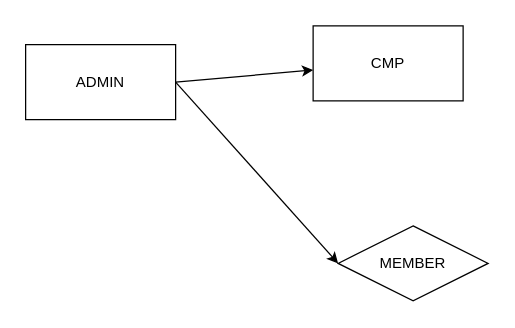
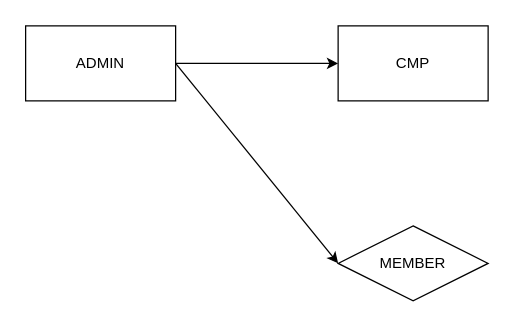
node "CMP": moved (388, 63) -> (413, 63)
node "ADMIN": moved (101, 82) -> (101, 63)
